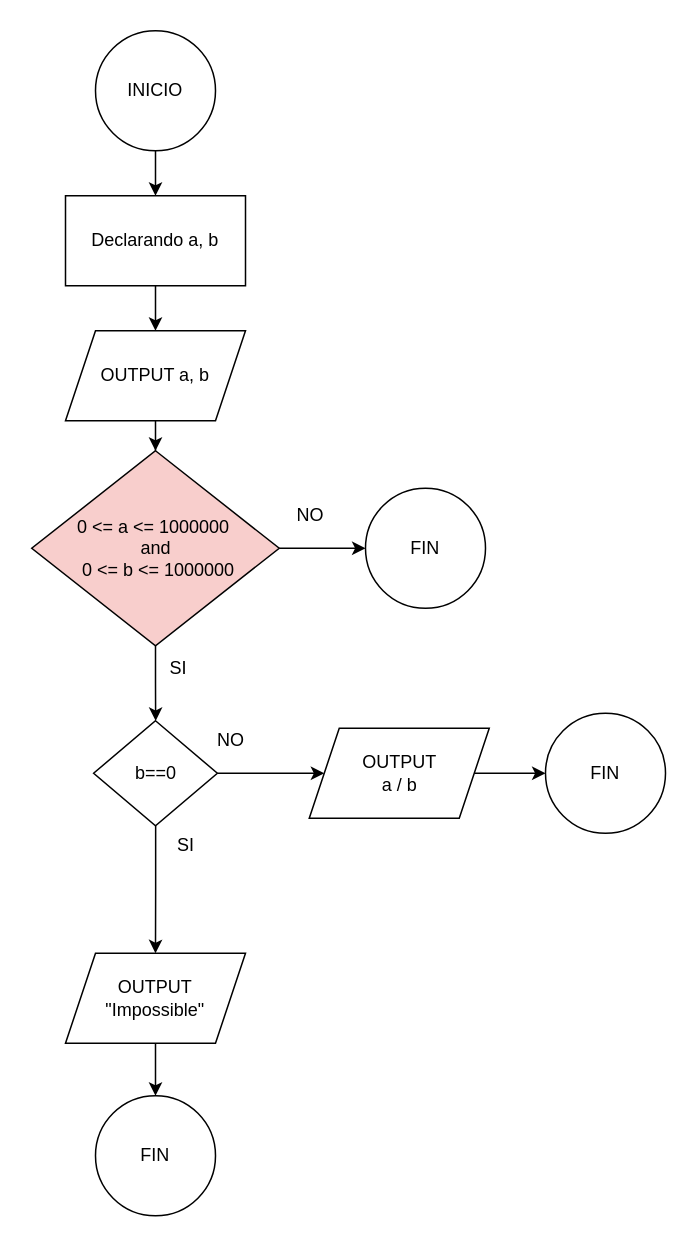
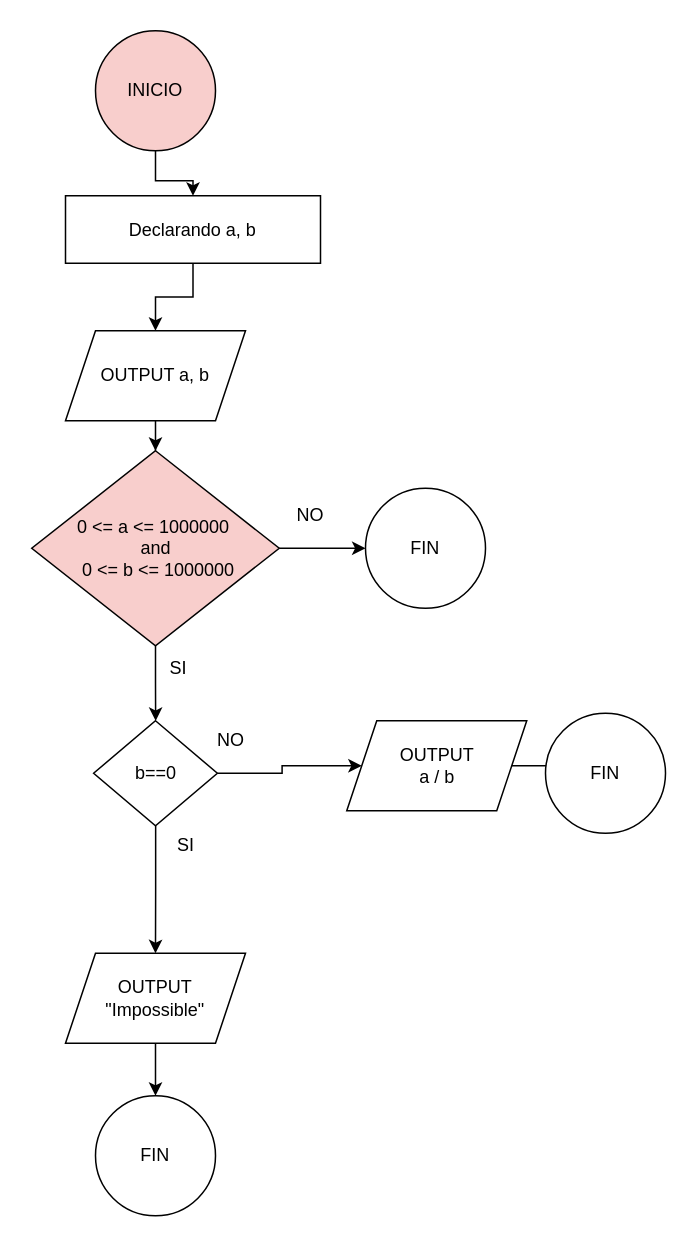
node "INICIO": fillcolor #ffffff -> #f8cecc
node "Declarando a, b": size 180x90 -> 255x68
node "OUTPUT a / b": moved (399, 773) -> (437, 766)
